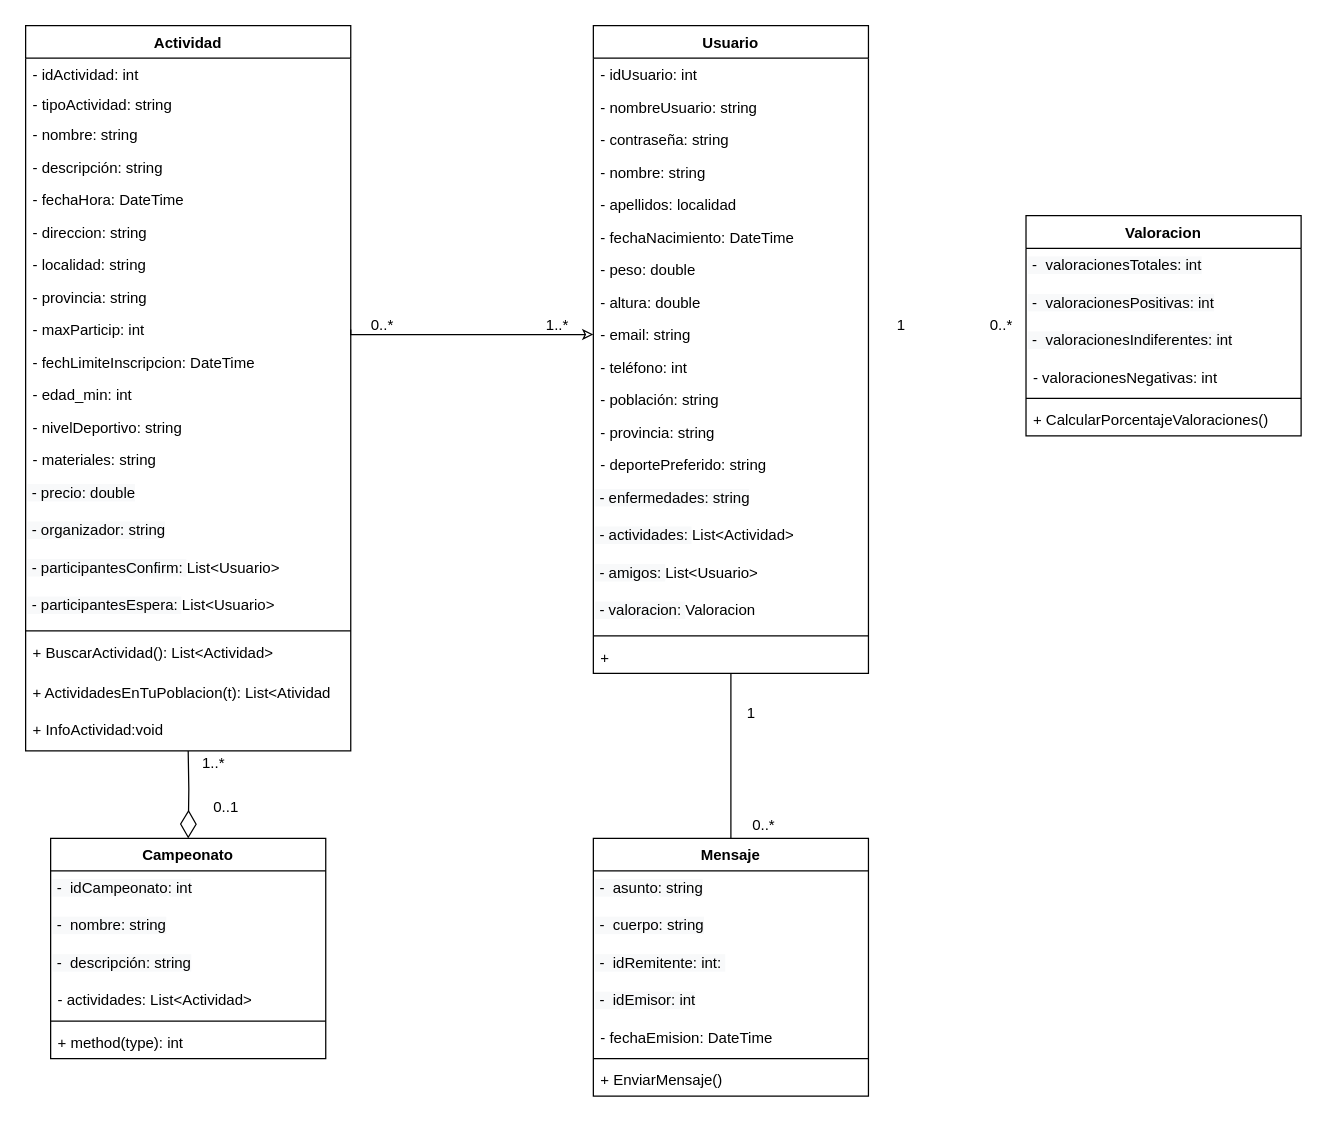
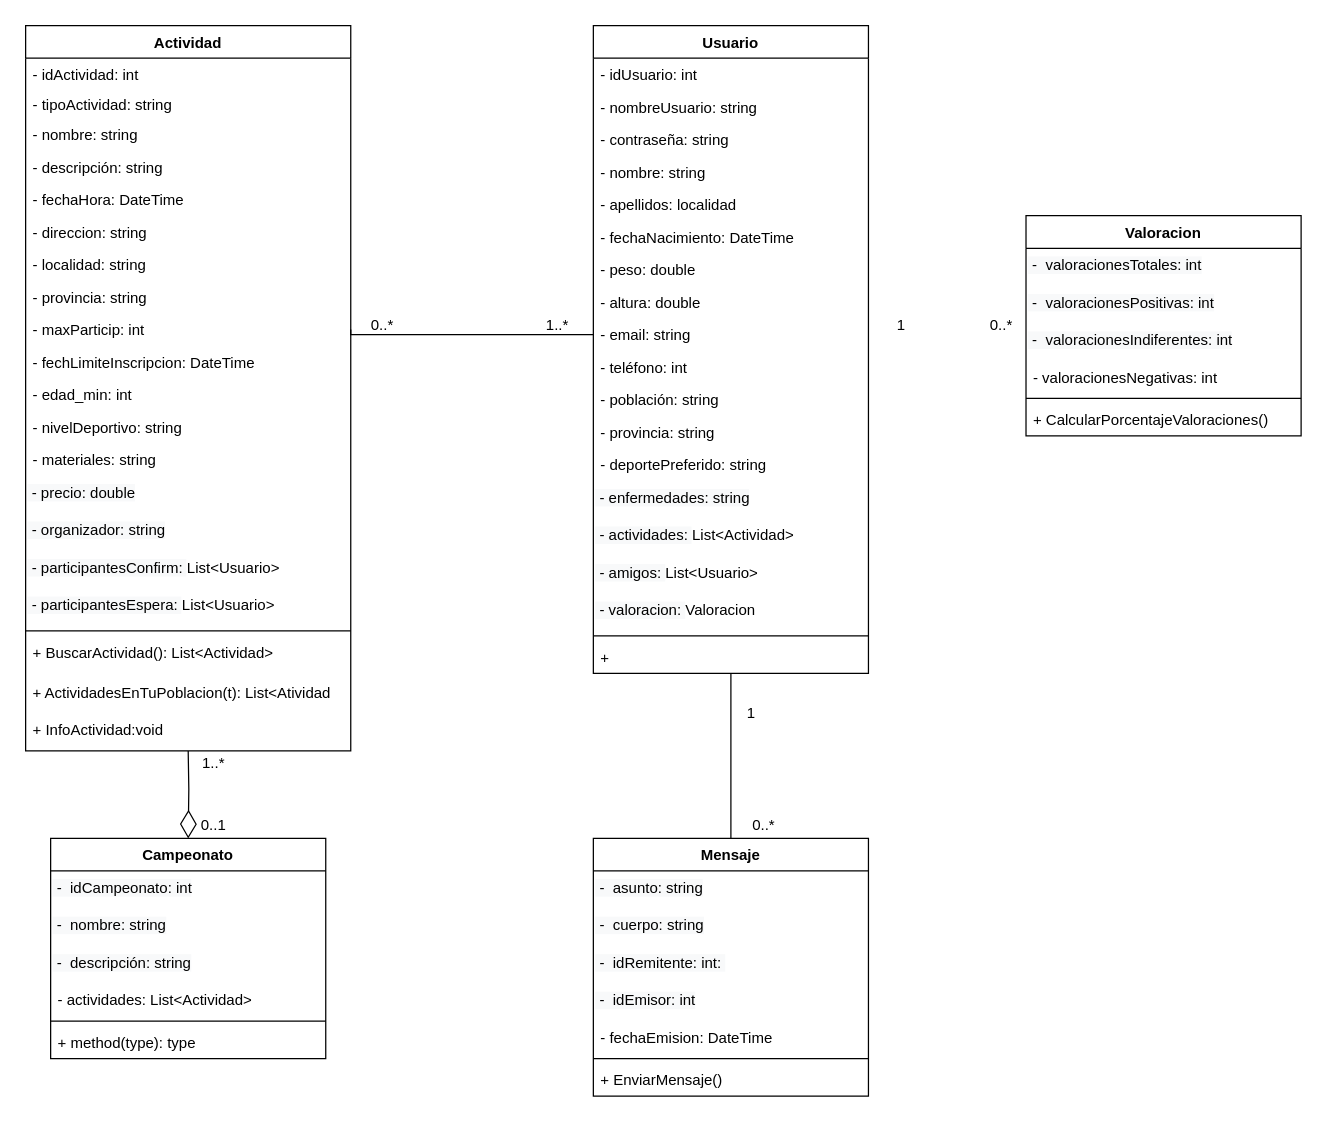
edge "- maxParticip: int" -> "- email: string": arrowhead classic -> none
node "0..1": moved (226, 807) -> (213, 826)
node "+ method(type): int": label "+ method(type): int" -> "+ method(type): type"
